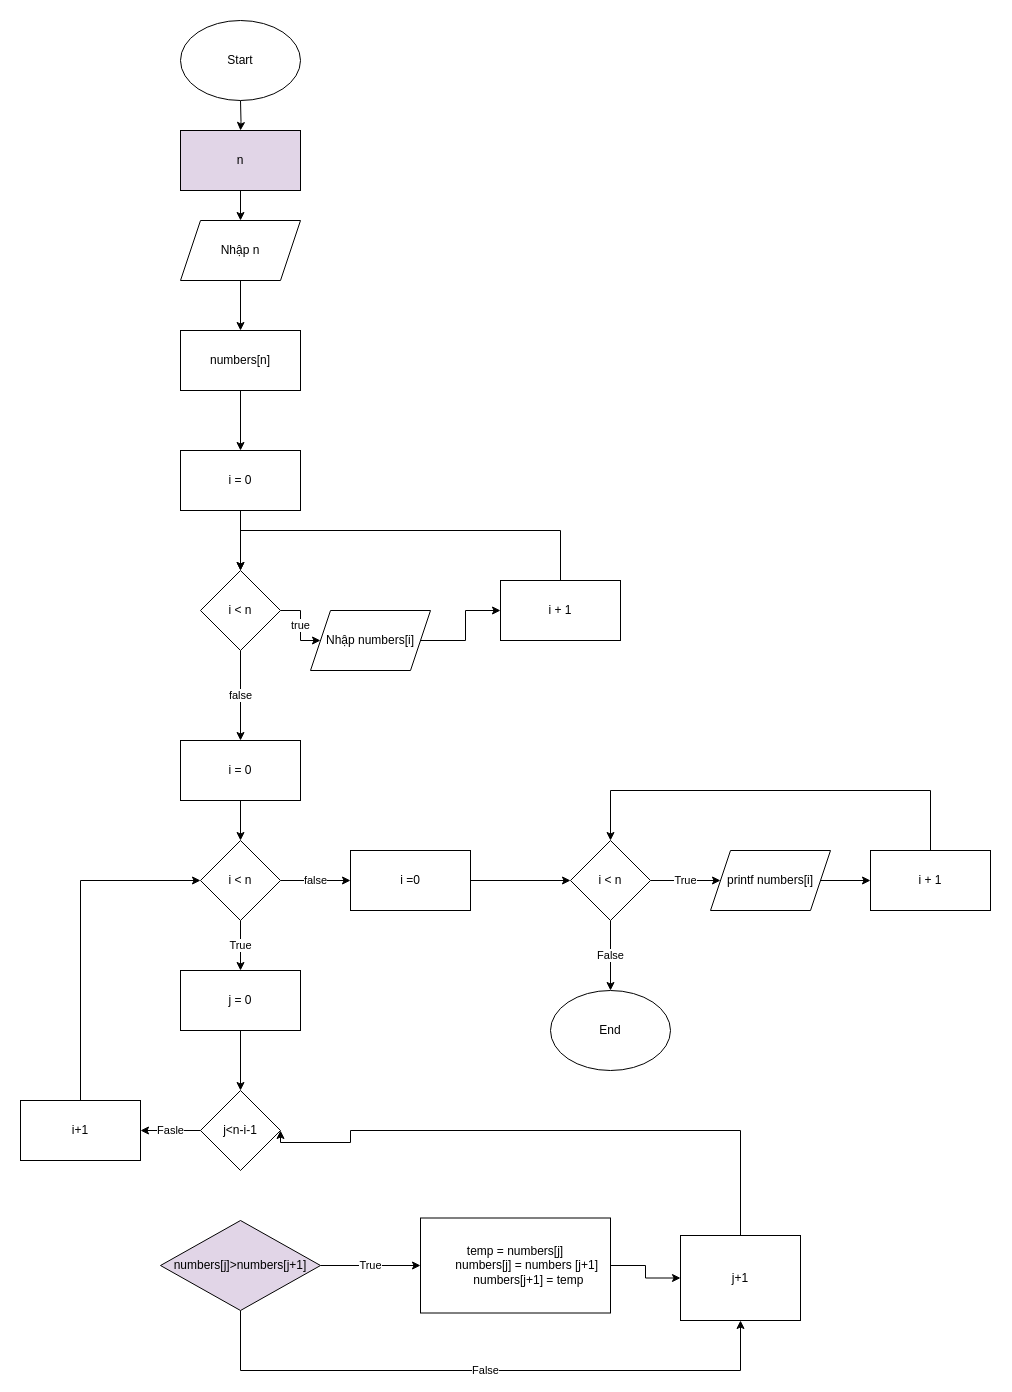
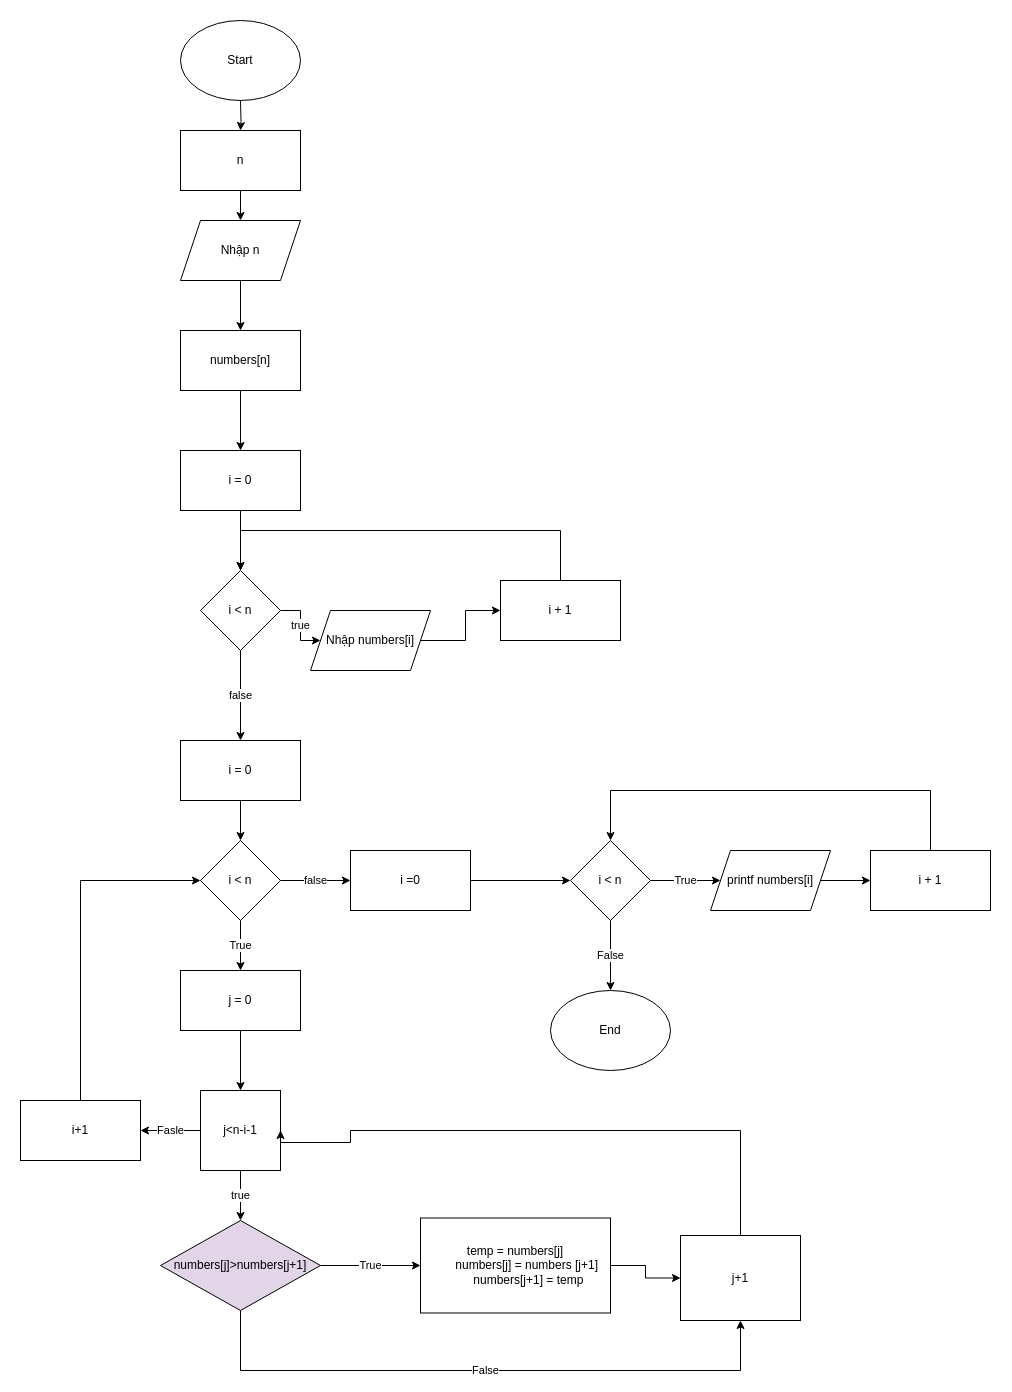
node "n": fillcolor #e1d5e7 -> #ffffff
node "j<n-i-1": shape diamond -> rectangle
edge "j<n-i-1" -> "numbers[j]>numbers[j+1]": added, label "true"
